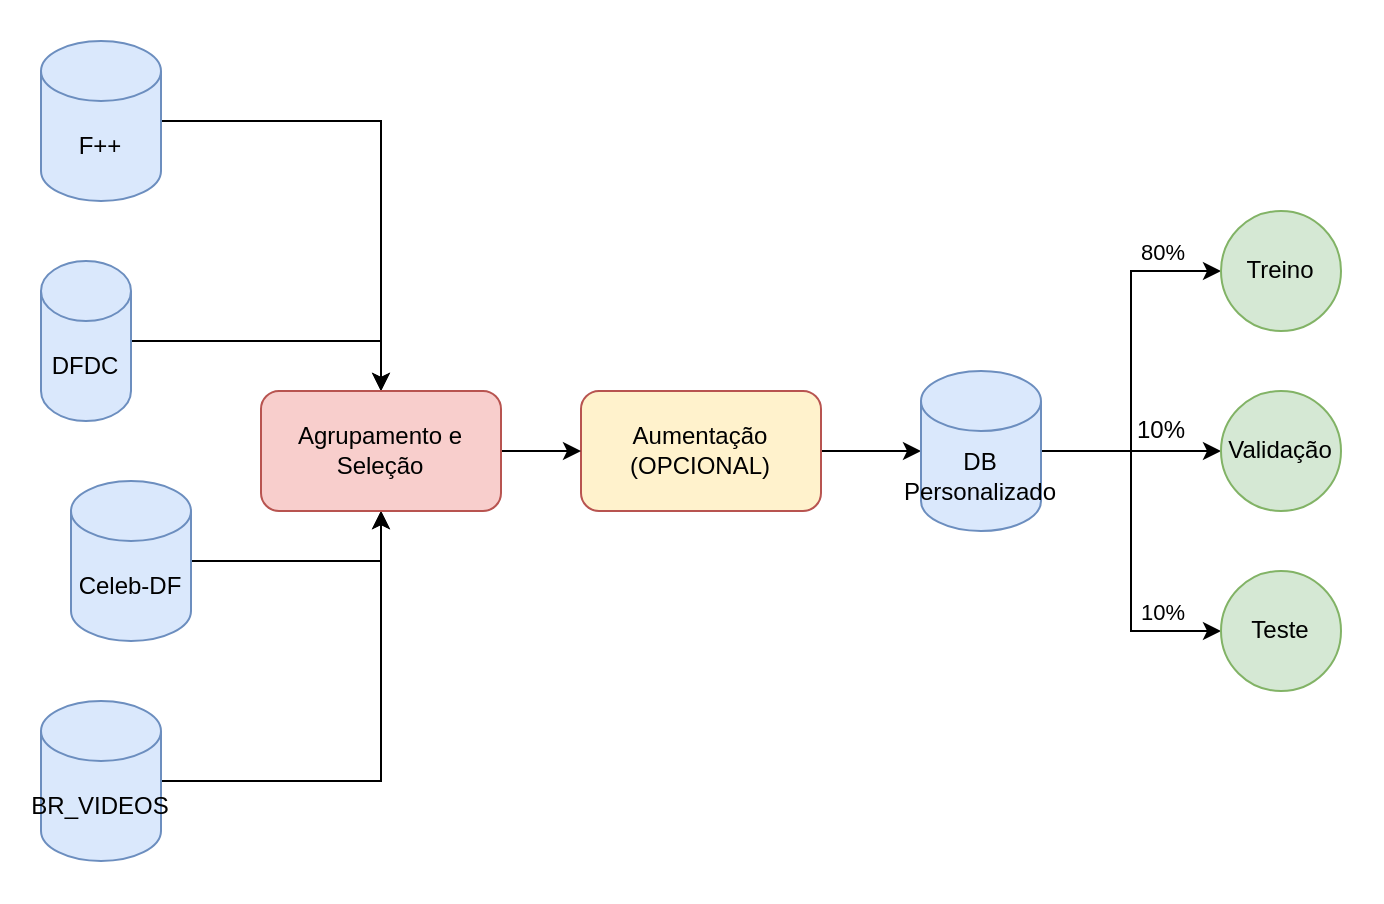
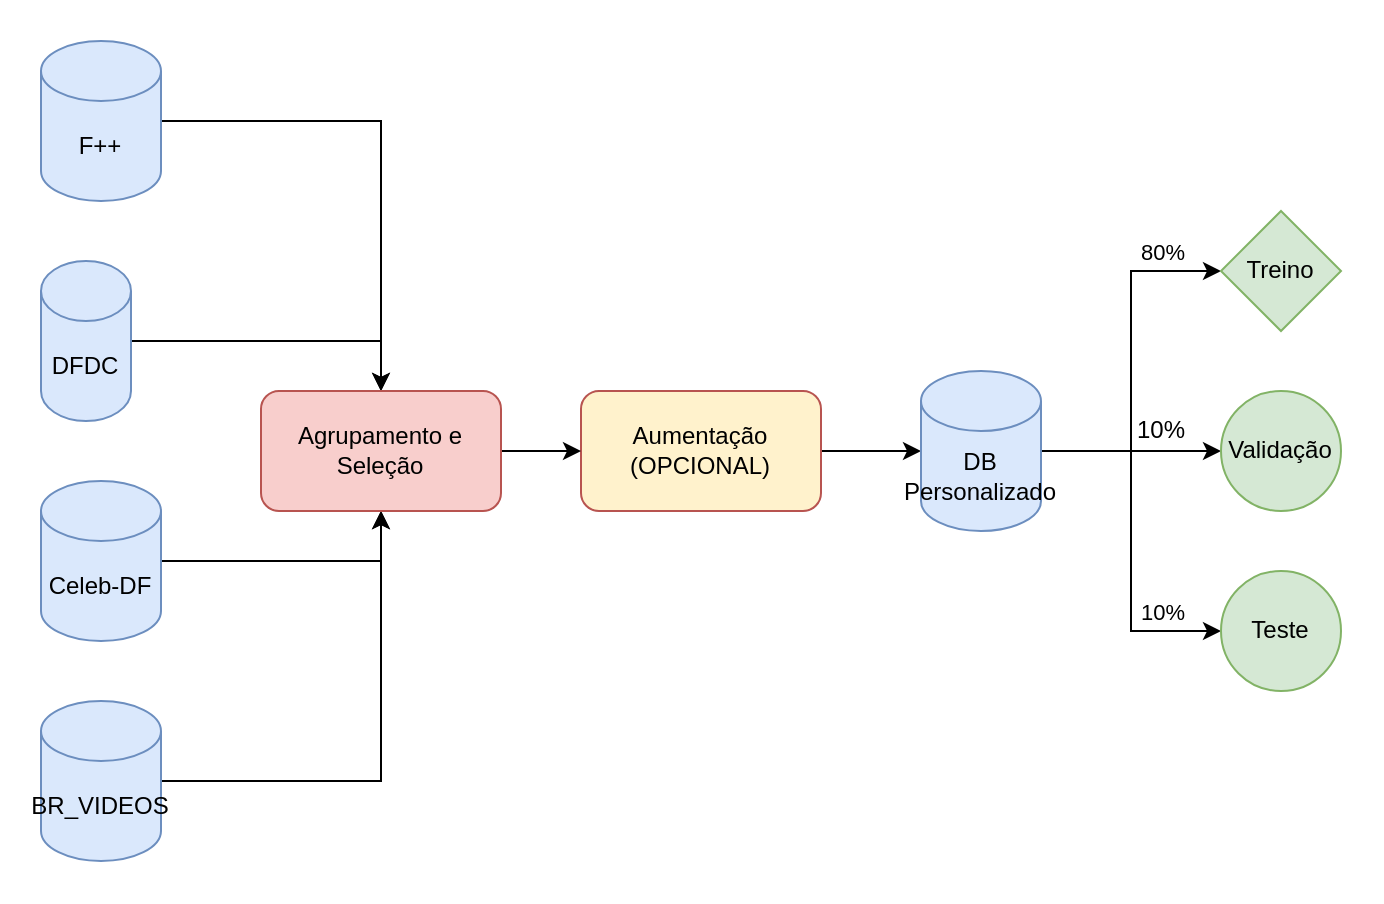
node "Treino": shape ellipse -> diamond
node "Celeb-DF": moved (131, 561) -> (101, 561)
